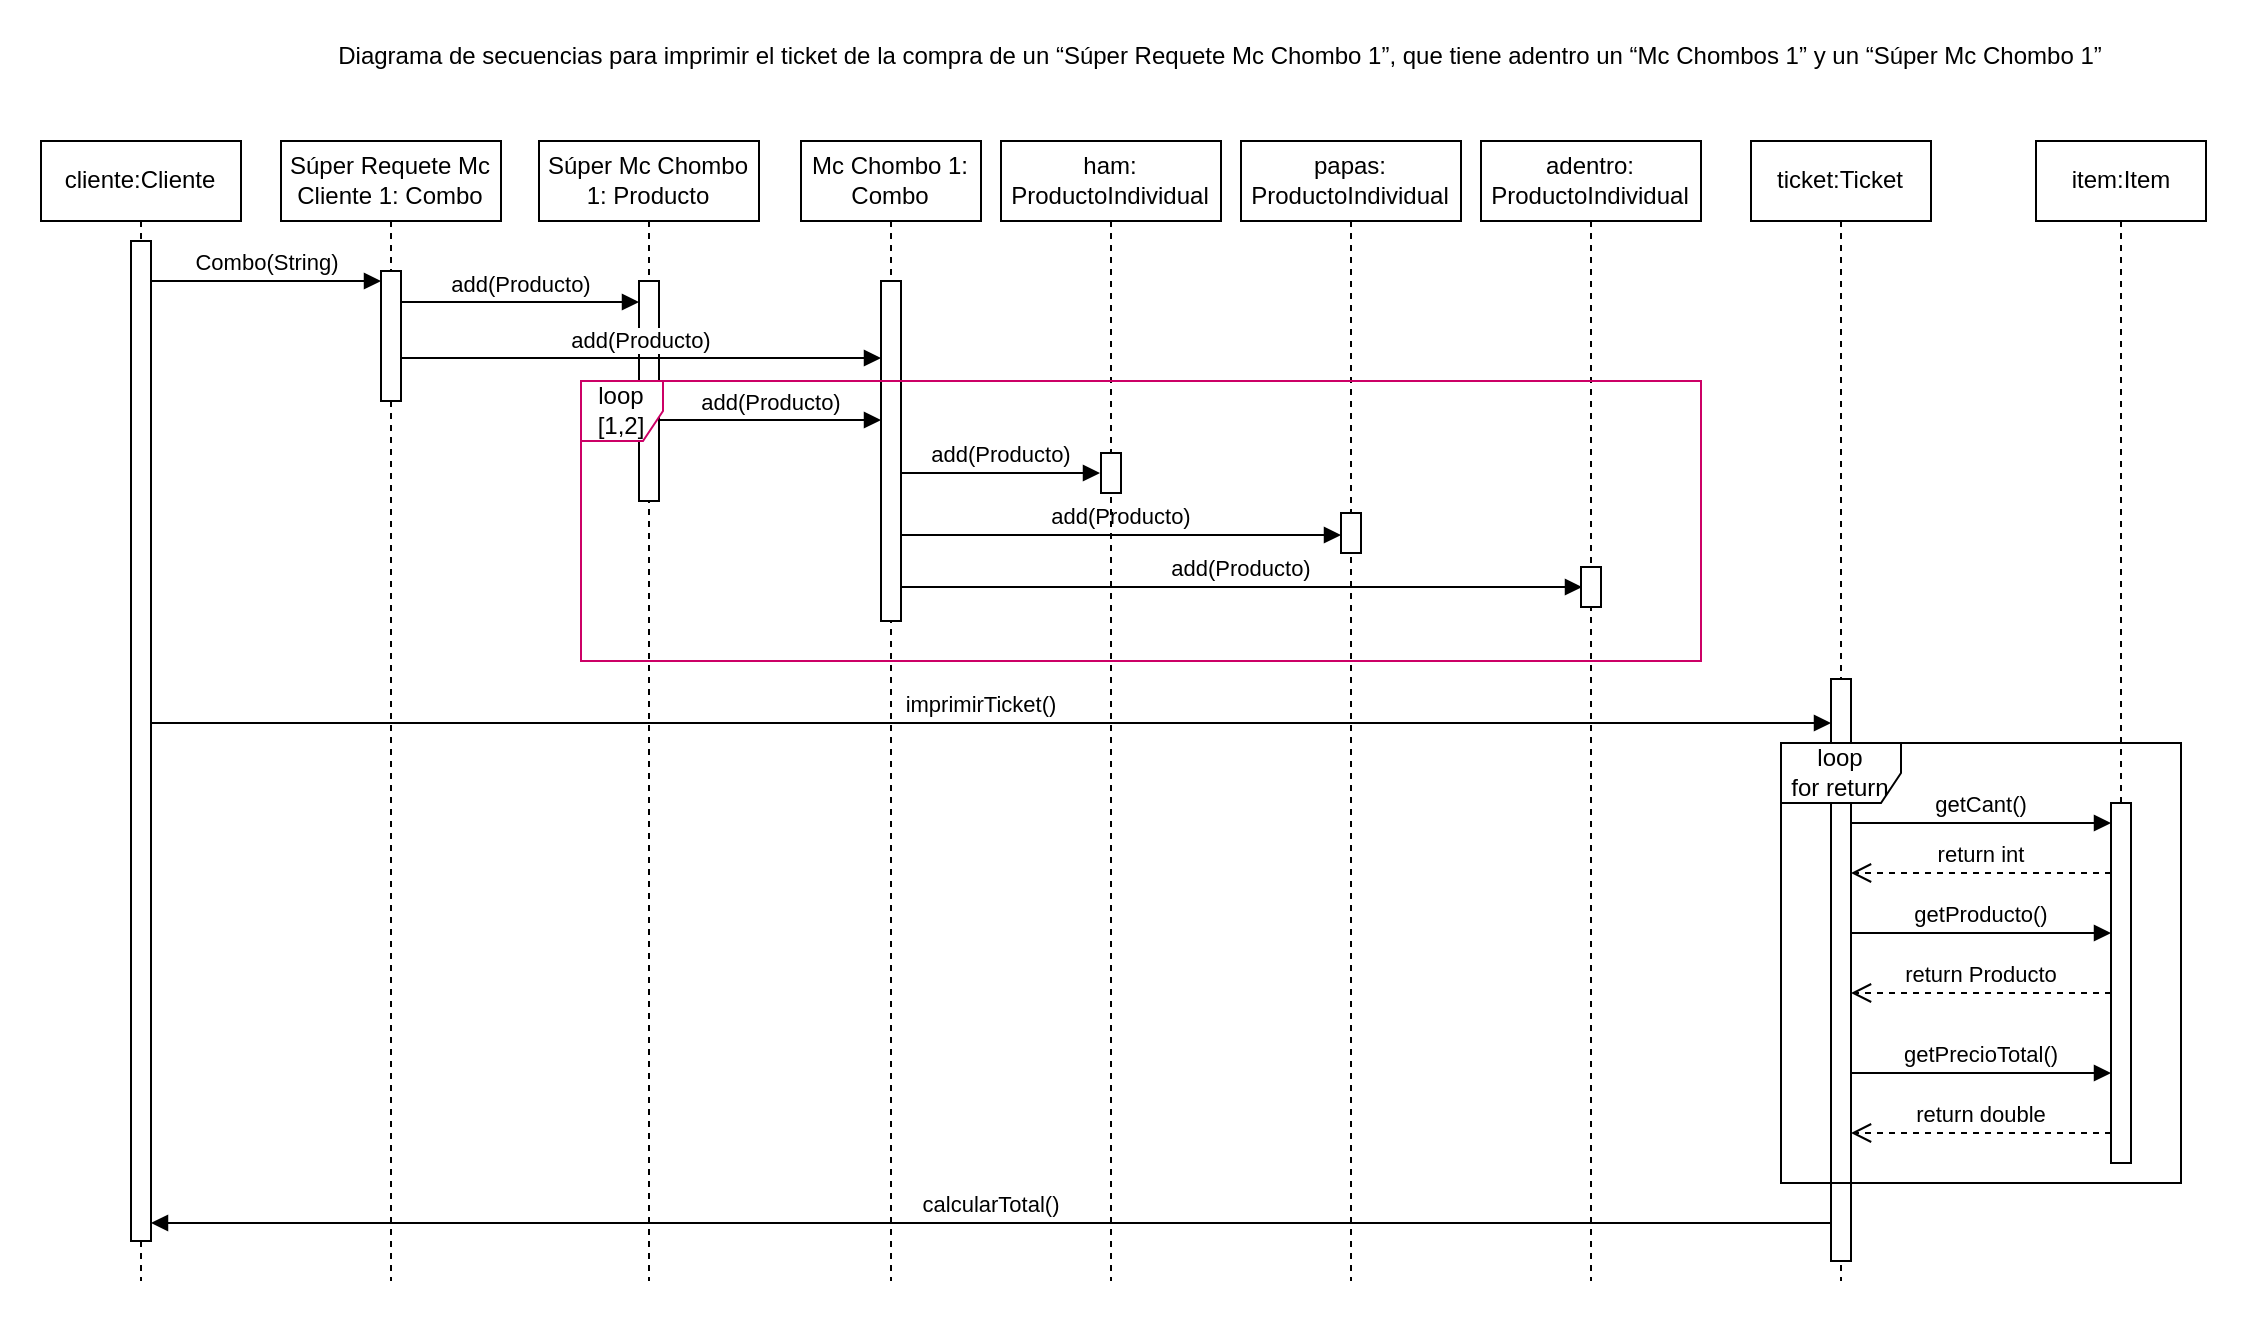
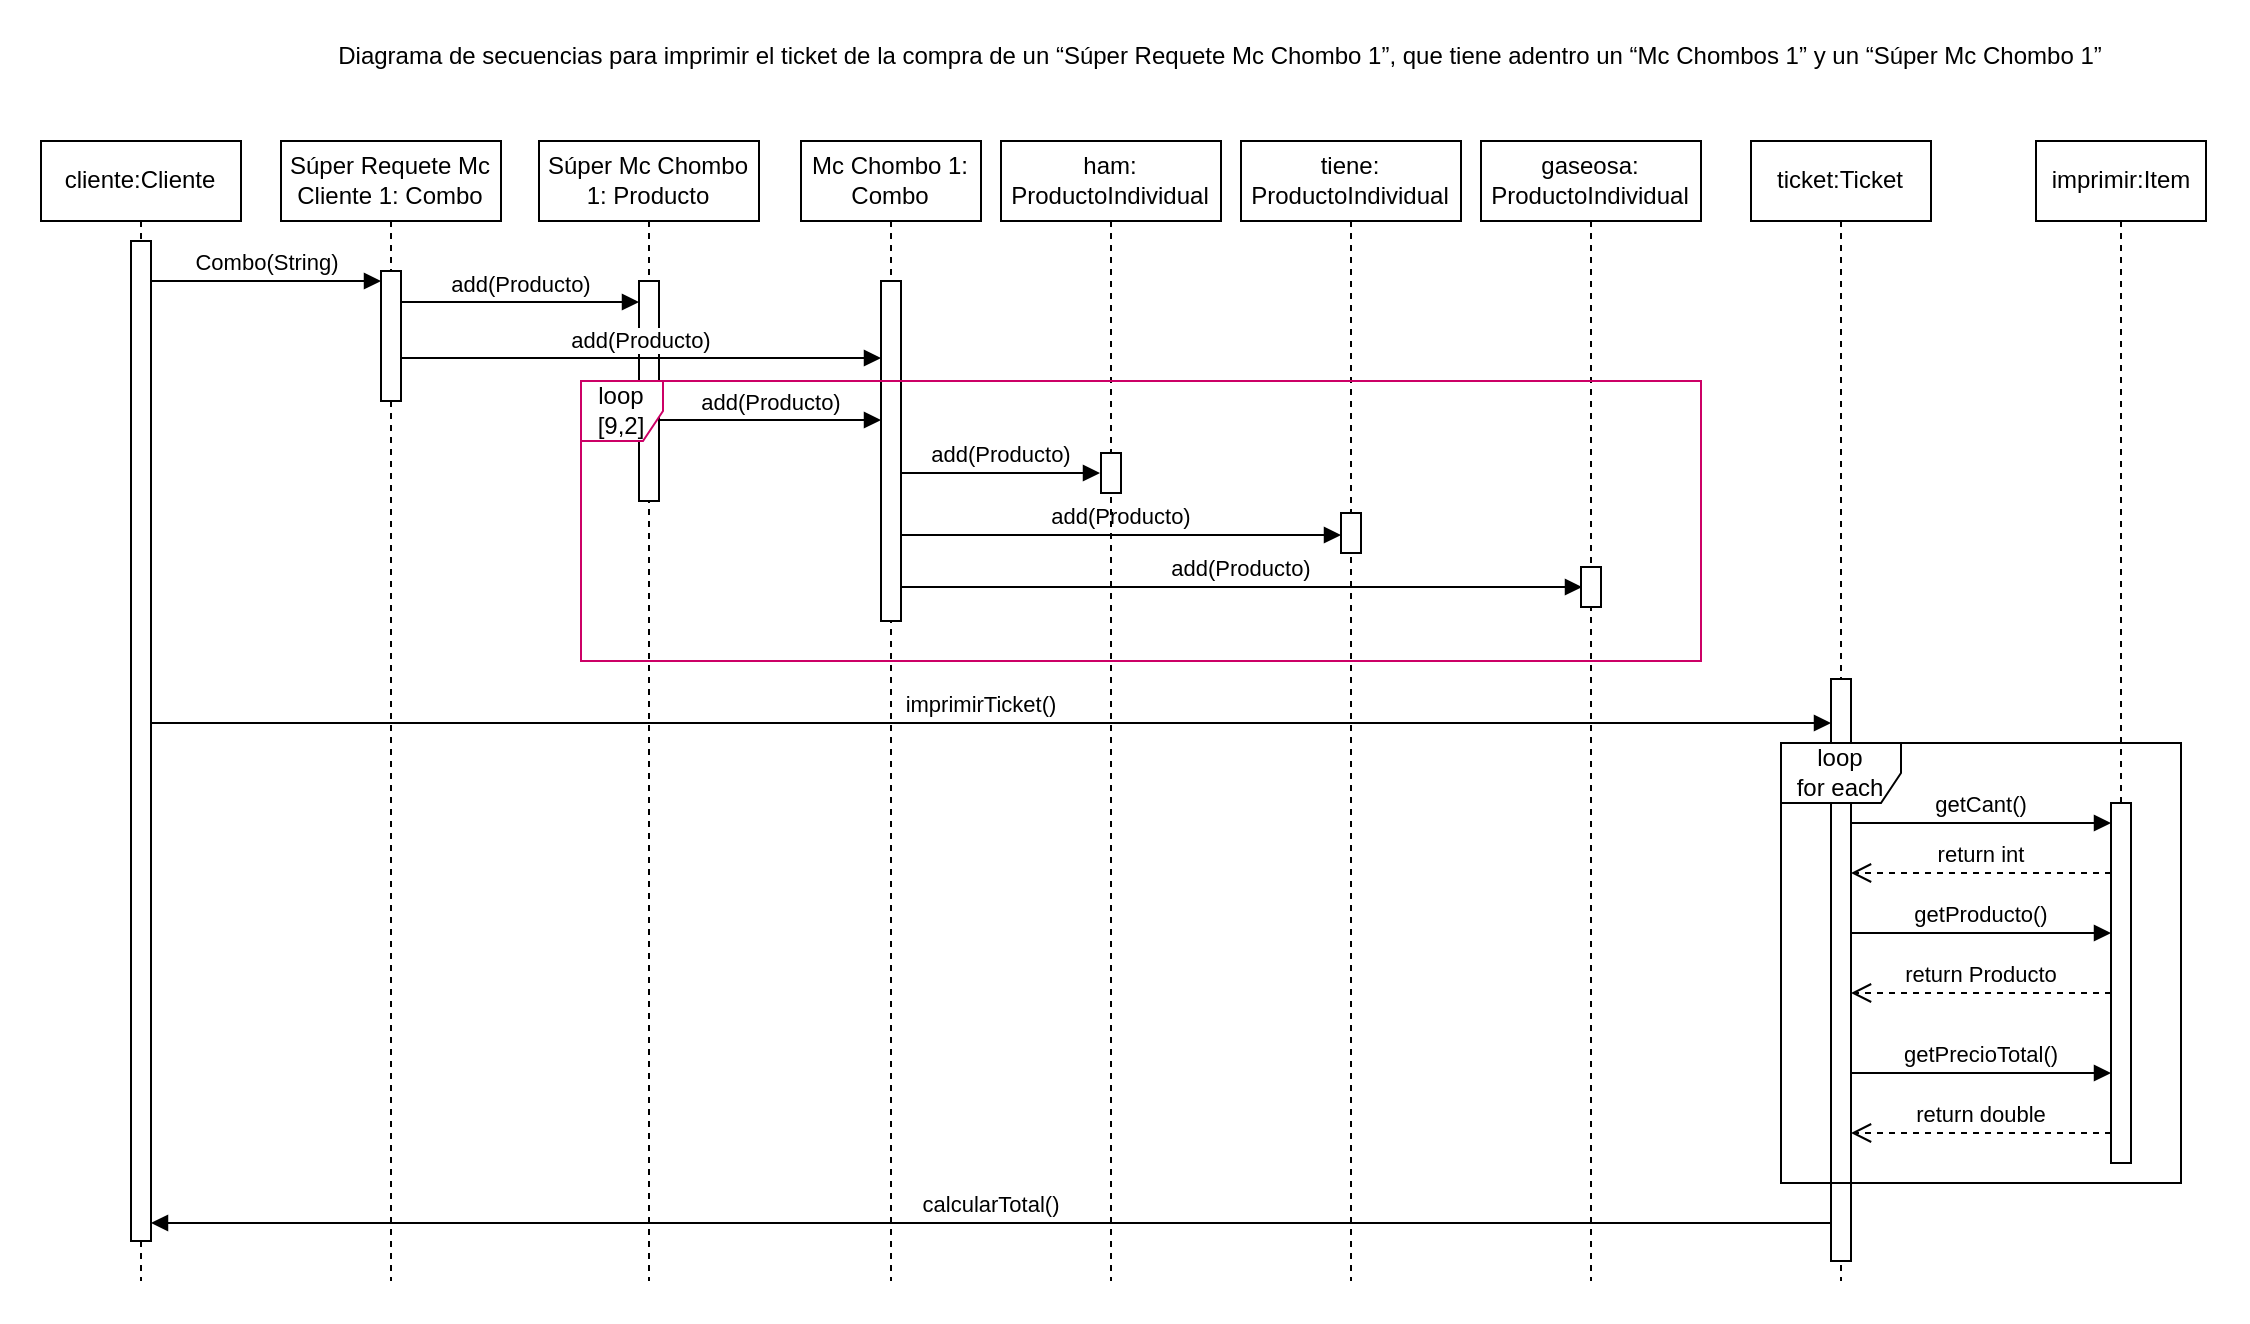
node "papas: ProductoIndividual": label "papas: ProductoIndividual" -> "tiene: ProductoIndividual"
node "adentro: ProductoIndividual": label "adentro: ProductoIndividual" -> "gaseosa: ProductoIndividual"
node "item:Item": label "item:Item" -> "imprimir:Item"
node "loop [1,2]": label "loop [1,2]" -> "loop [9,2]"
node "loop for return": label "loop for return" -> "loop for each"
